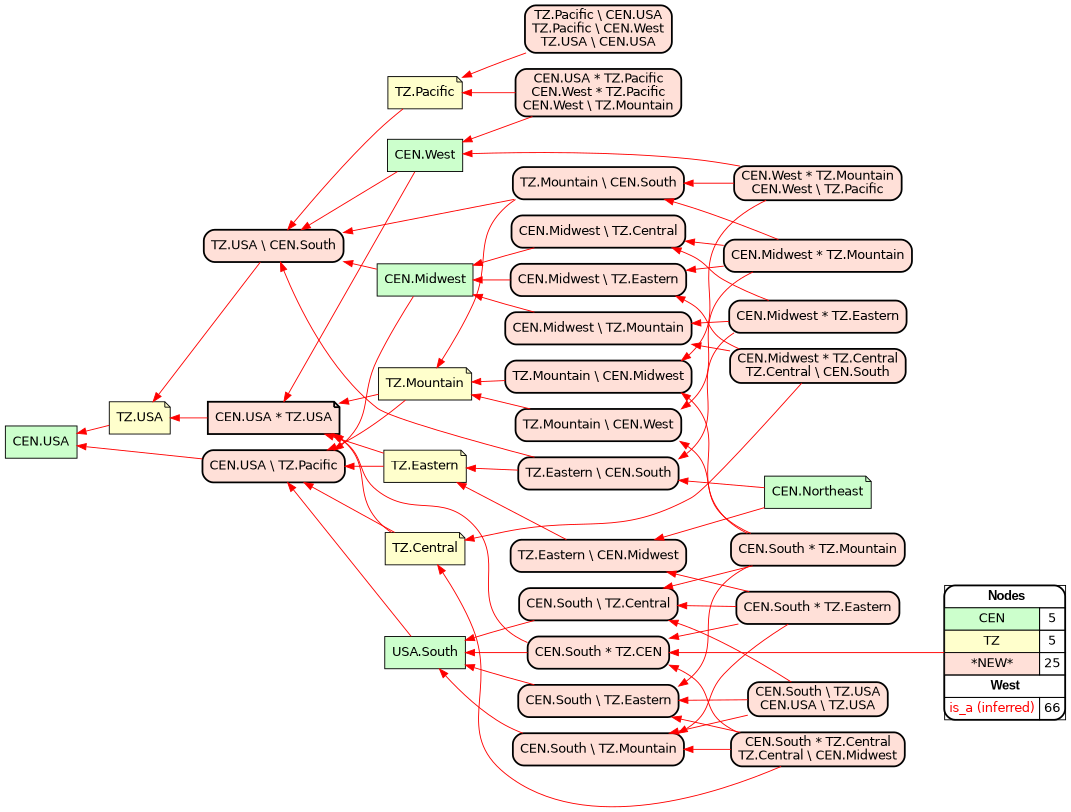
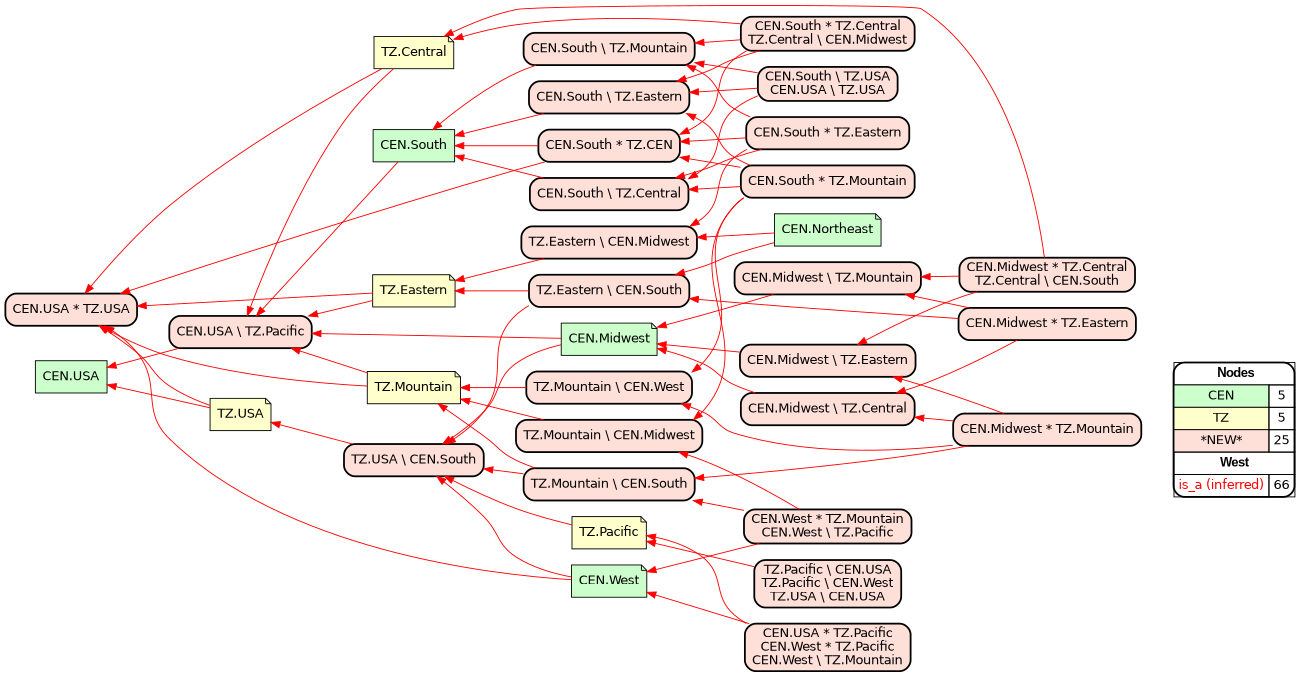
node "CEN.West": shape box -> note
node "CEN.Midwest": shape box -> note
edge "CEN.USA * TZ.USA" -> "TZ.USA": reversed
node "CEN.USA * TZ.USA": shape note -> box
node "USA.South": label "USA.South" -> "CEN.South"
edge "Nodes" -> "CEN.South * TZ.CEN": now "CEN.South * TZ.Mountain" -> "CEN.South * TZ.CEN"
